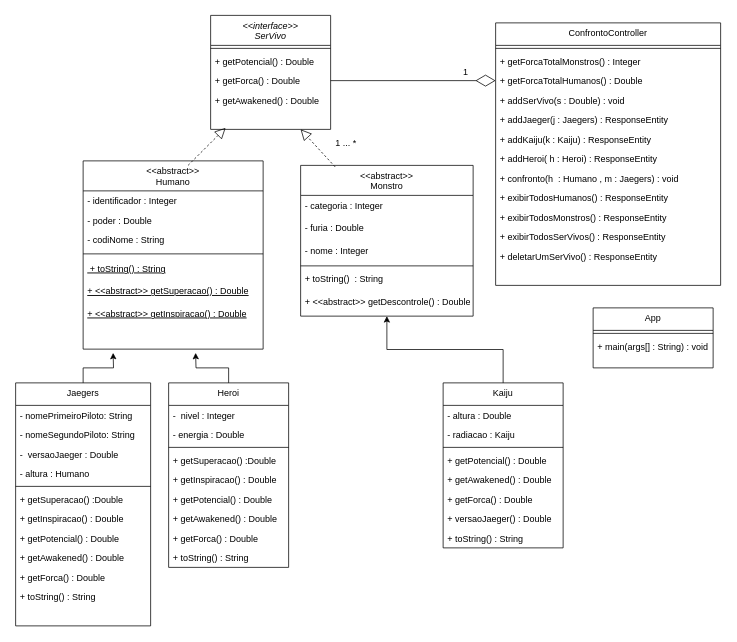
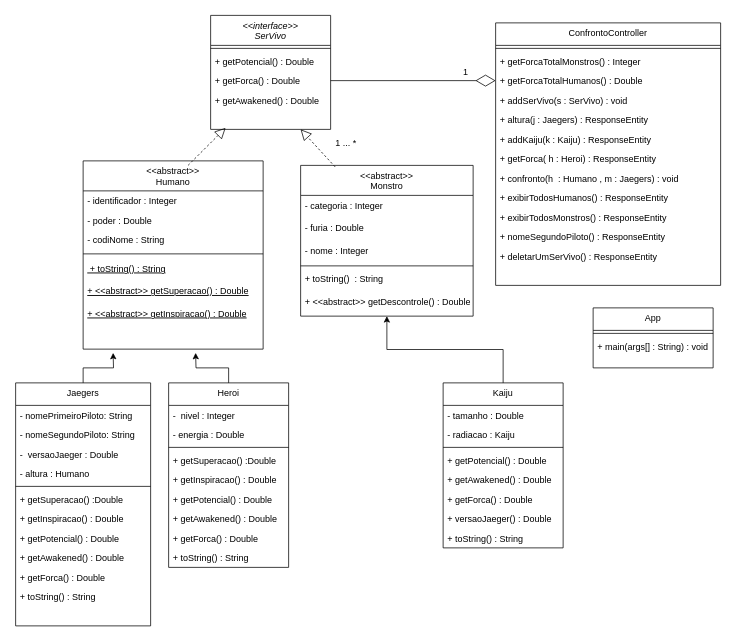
node "+ addSerVivo(s : Double) : void": label "+ addSerVivo(s : Double) : void" -> "+ addSerVivo(s : SerVivo) : void"
node "+ addJaeger(j : Jaegers) : ResponseEntity": label "+ addJaeger(j : Jaegers) : ResponseEntity" -> "+ altura(j : Jaegers) : ResponseEntity"
node "+ addHeroi( h : Heroi) : ResponseEntity": label "+ addHeroi( h : Heroi) : ResponseEntity" -> "+ getForca( h : Heroi) : ResponseEntity"
node "+ exibirTodosSerVivos() : ResponseEntity": label "+ exibirTodosSerVivos() : ResponseEntity" -> "+ nomeSegundoPiloto() : ResponseEntity"
node "- altura : Double": label "- altura : Double" -> "- tamanho : Double"
